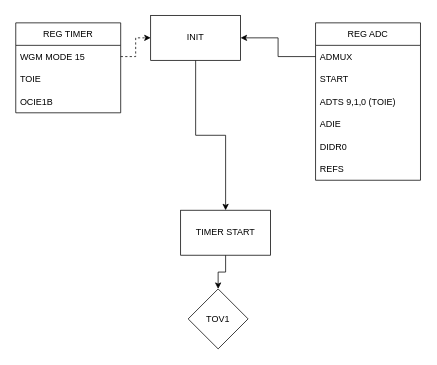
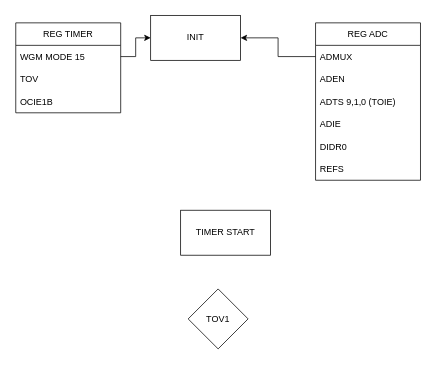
edge "WGM MODE 15" -> "INIT": style dashed -> solid
node "TOIE": label "TOIE" -> "TOV"
node "START": label "START" -> "ADEN"
edge "INIT" -> "TIMER START": removed
edge "TIMER START" -> "TOV1": removed
